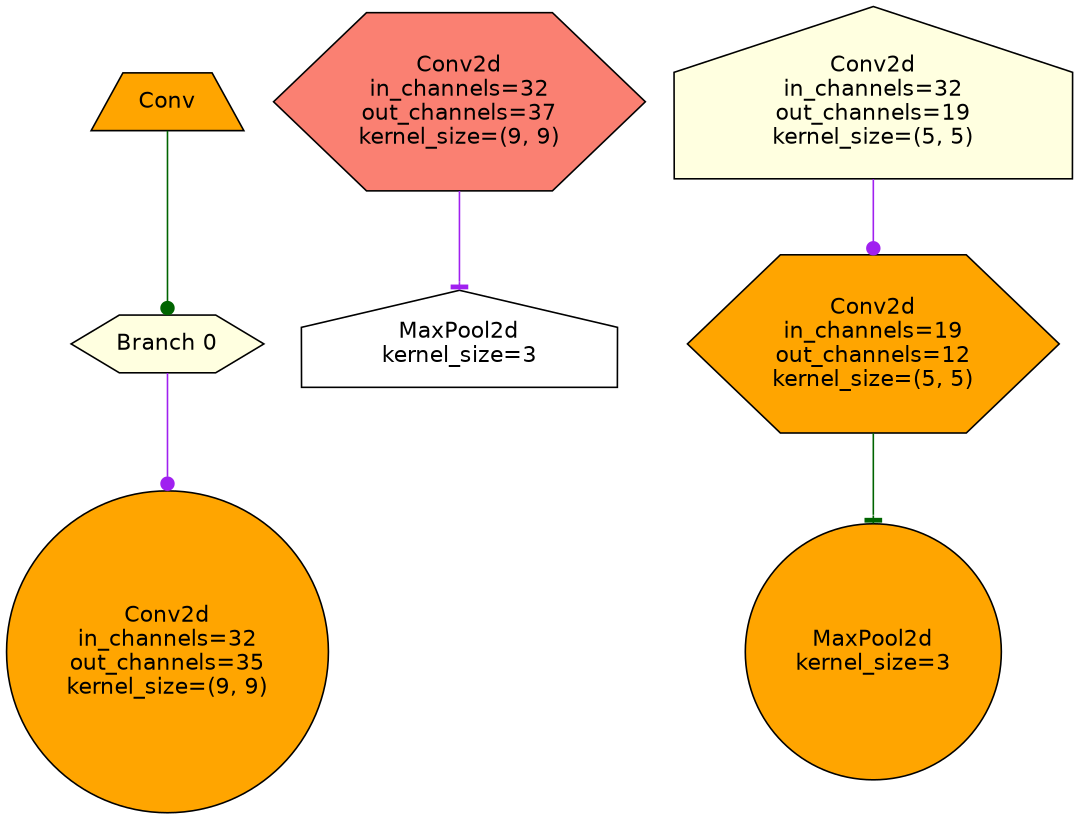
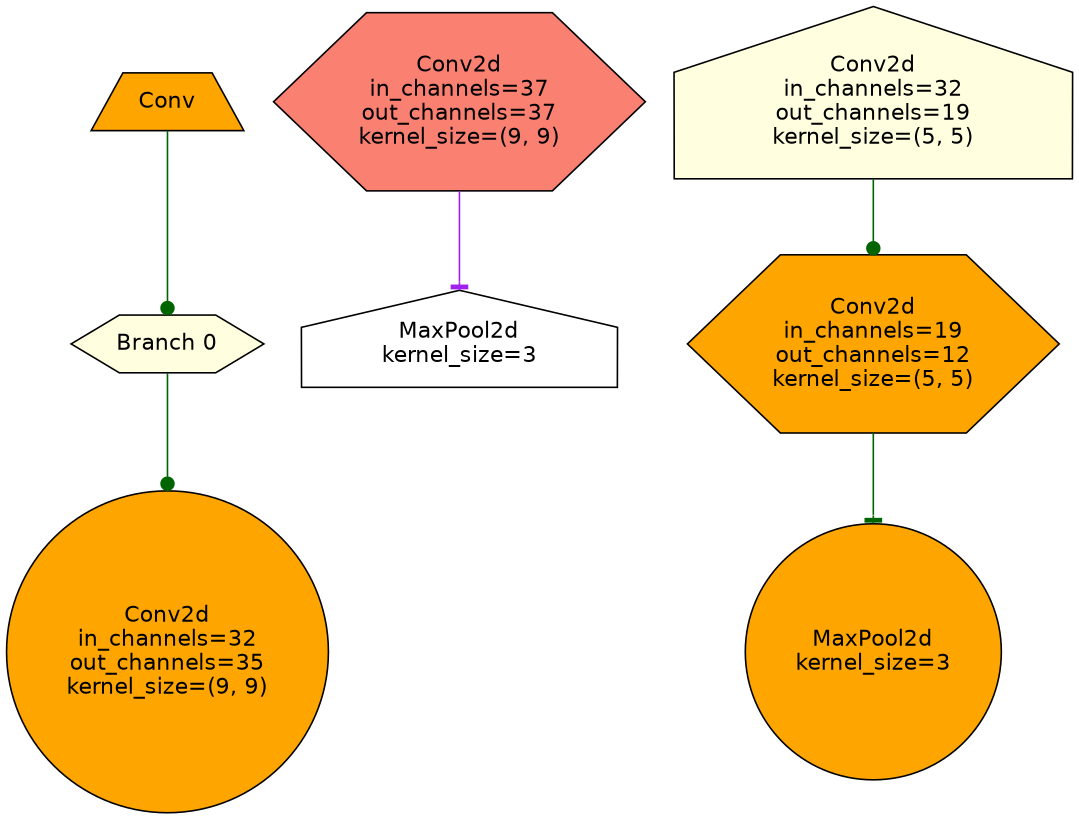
node "Conv2d in_channels=32 out_channels=37 kernel_size=(9, 9)": label "Conv2d in_channels=32 out_channels=37 kernel_size=(9, 9)" -> "Conv2d in_channels=37 out_channels=37 kernel_size=(9, 9)"
edge "Conv2d in_channels=32 out_channels=19 kernel_size=(5, 5)" -> "Conv2d in_channels=19 out_channels=12 kernel_size=(5, 5)": color purple -> darkgreen
edge "Branch 0" -> "Conv2d in_channels=32 out_channels=35 kernel_size=(9, 9)": color purple -> darkgreen
